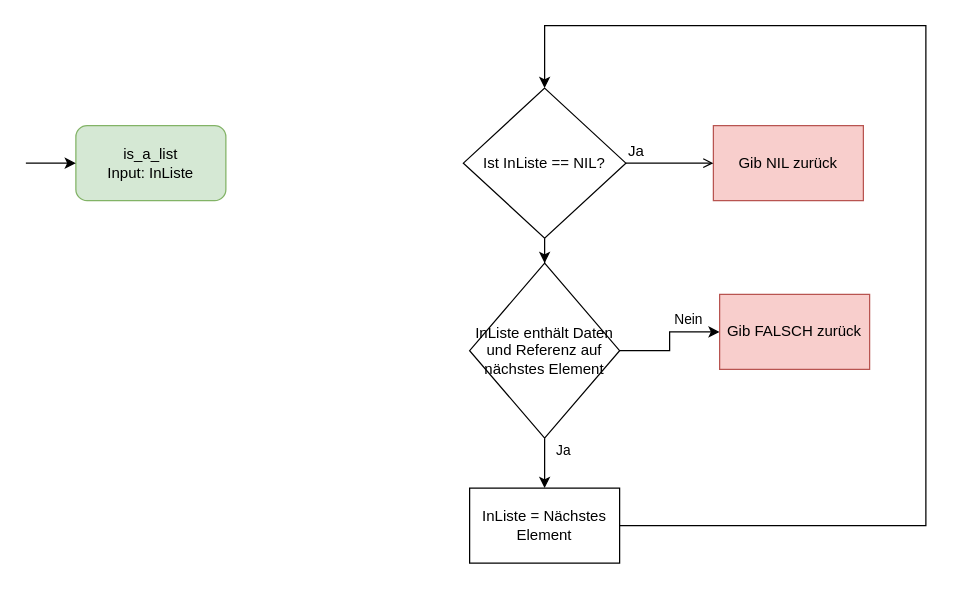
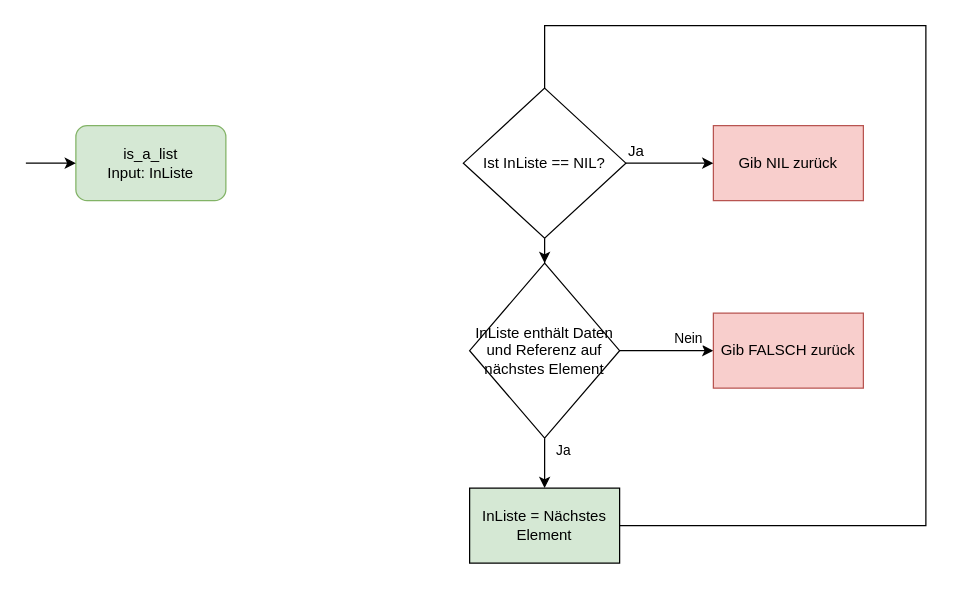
edge "InListe = Nächstes Element" -> "Ist InListe == NIL?": arrowhead classic -> none
edge "Ist InListe == NIL?" -> "Gib NIL zurück": arrowhead open -> classic
node "Gib FALSCH zurück": moved (794, 332) -> (788, 351)
node "InListe = Nächstes Element": fillcolor #ffffff -> #d5e8d4
